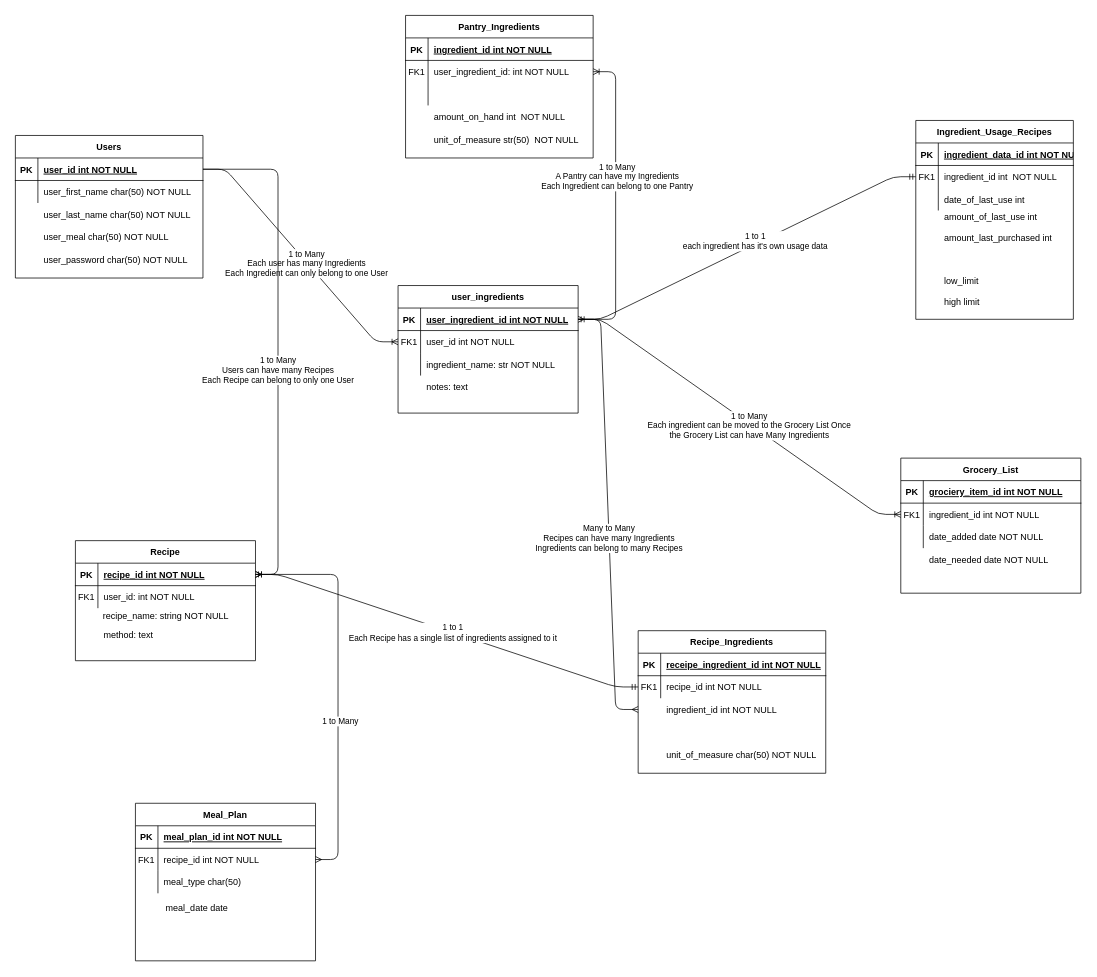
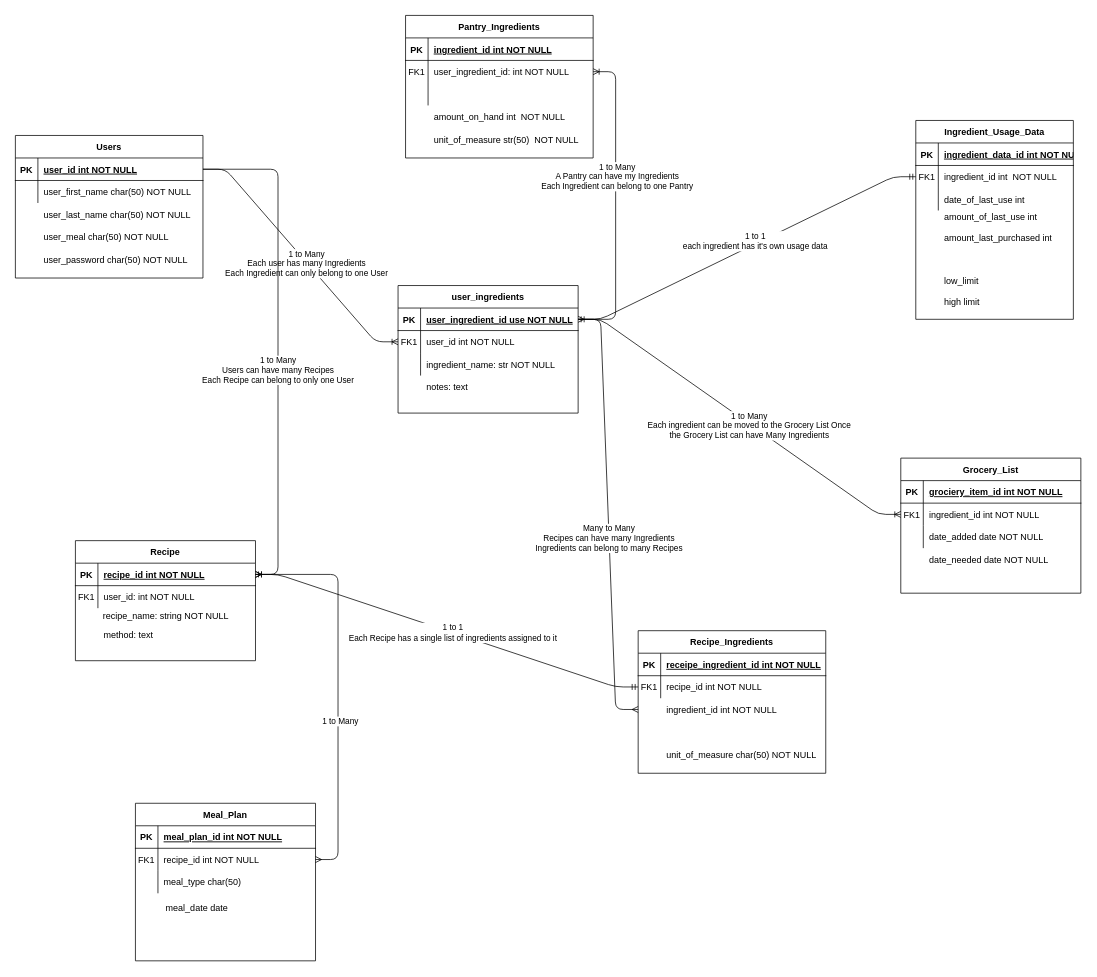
node "Ingredient_Usage_Recipes": label "Ingredient_Usage_Recipes" -> "Ingredient_Usage_Data"
node "user_ingredient_id int NOT NULL": label "user_ingredient_id int NOT NULL" -> "user_ingredient_id use NOT NULL"
